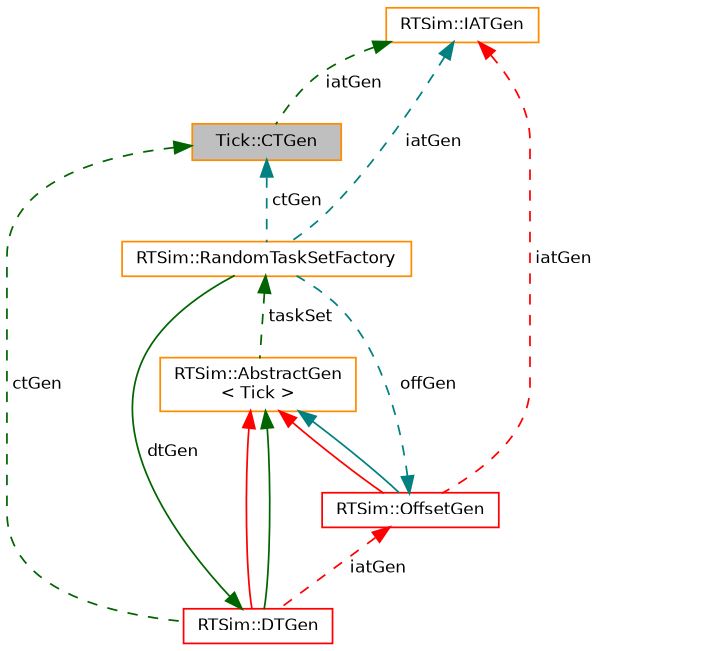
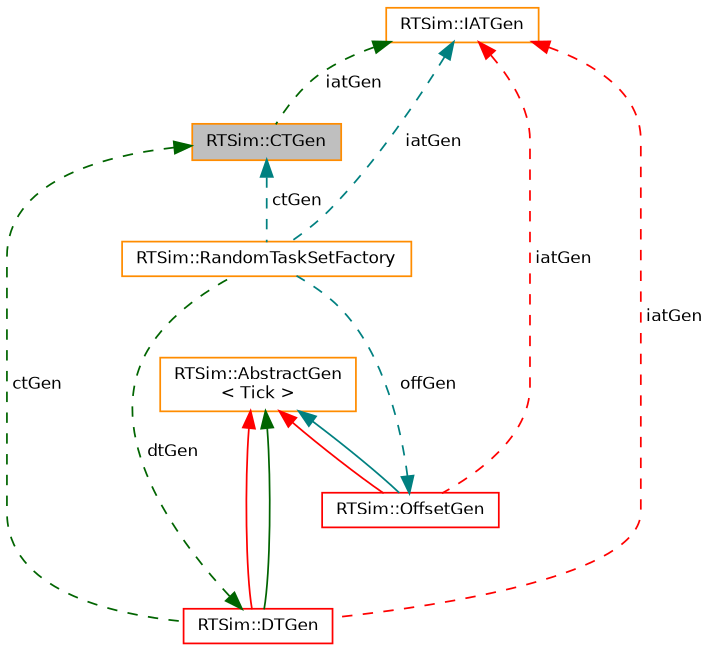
node "Tick::CTGen": label "Tick::CTGen" -> "RTSim::CTGen"
edge "RTSim::AbstractGen < Tick >" -> "RTSim::RandomTaskSetFactory": removed, label "taskSet"
edge "RTSim::RandomTaskSetFactory" -> "RTSim::DTGen": style solid -> dashed
edge "RTSim::DTGen" -> "RTSim::OffsetGen": now "RTSim::DTGen" -> "RTSim::IATGen"
